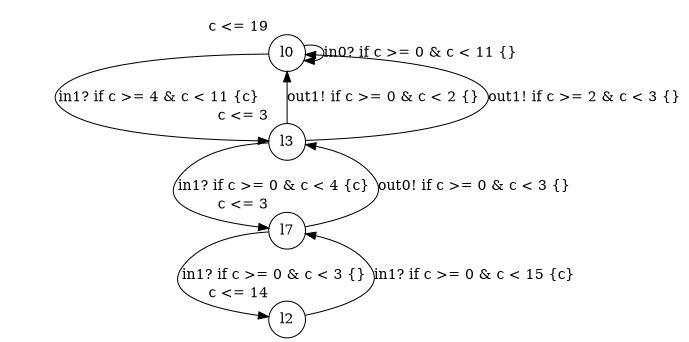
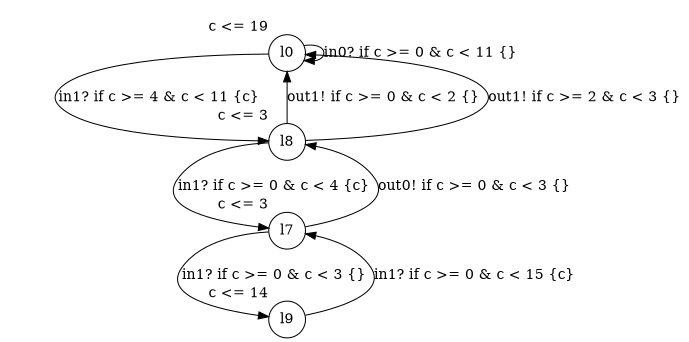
node "l3 c <= 3": label "l3 c <= 3" -> "l8 c <= 3"
node "l2 c <= 14": label "l2 c <= 14" -> "l9 c <= 14"
